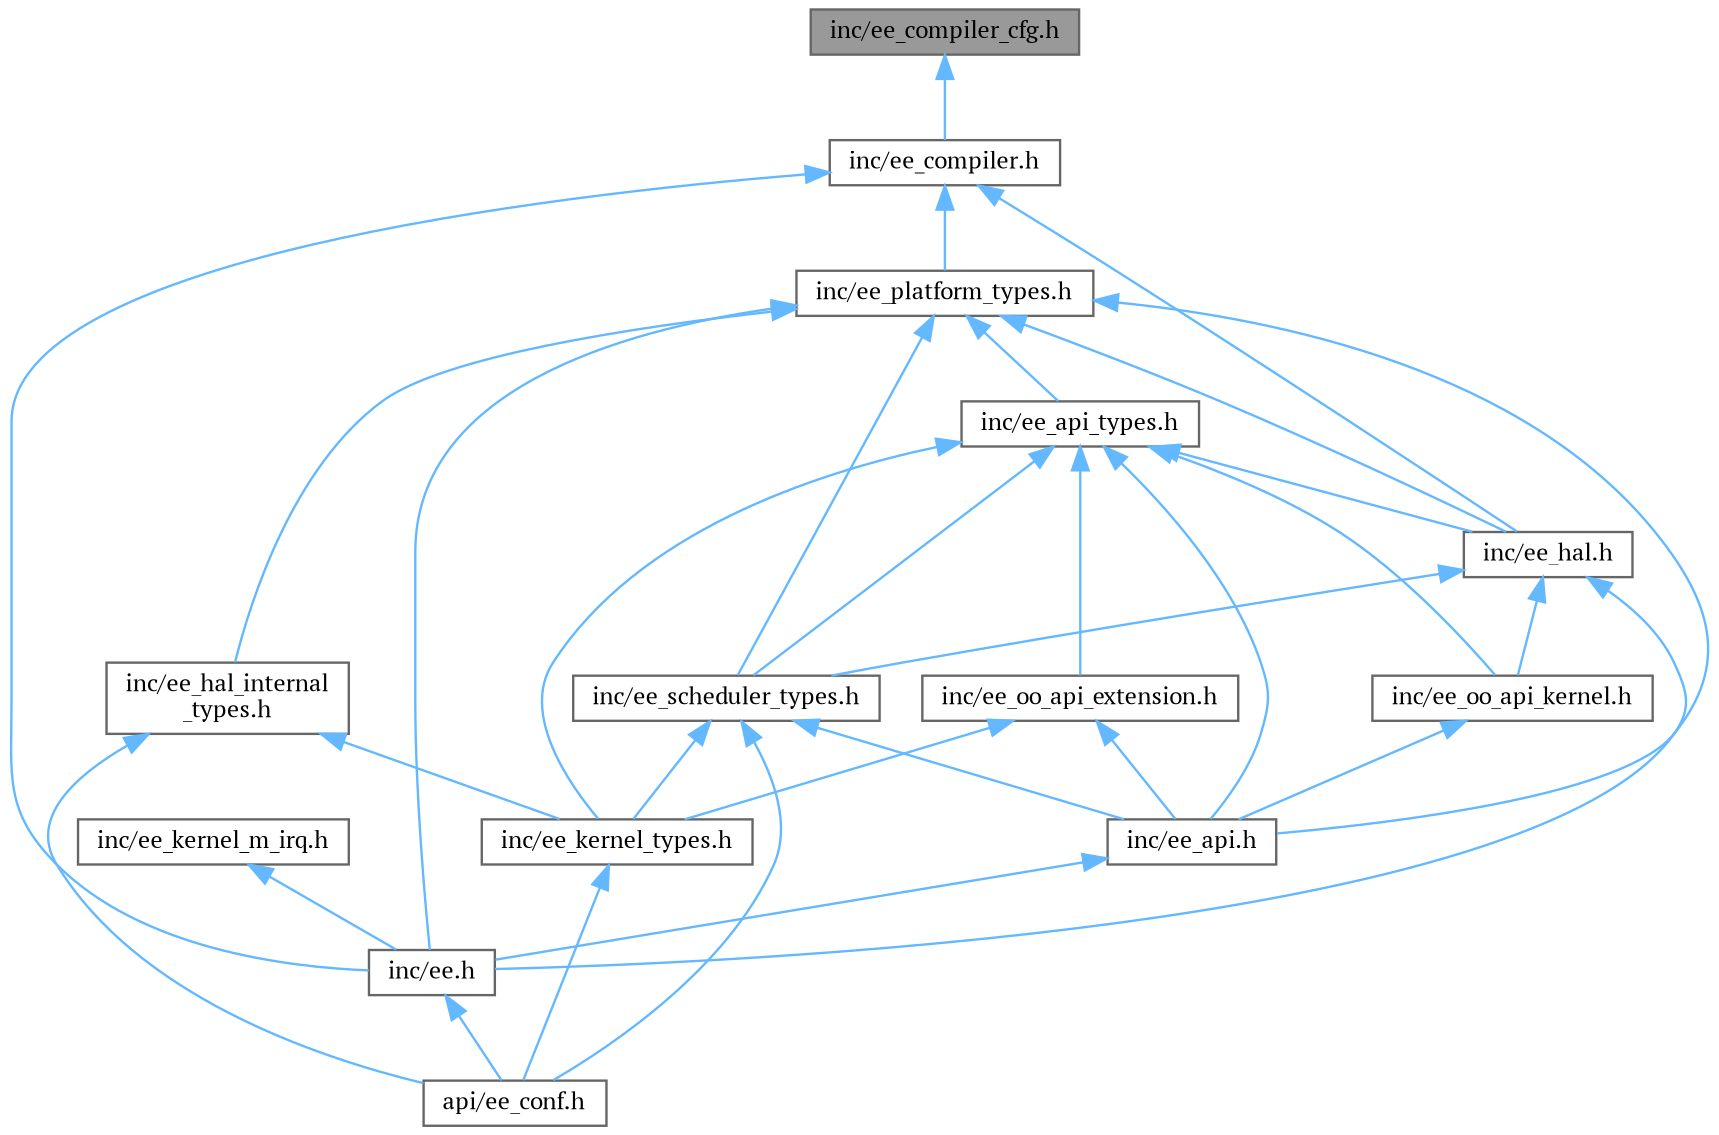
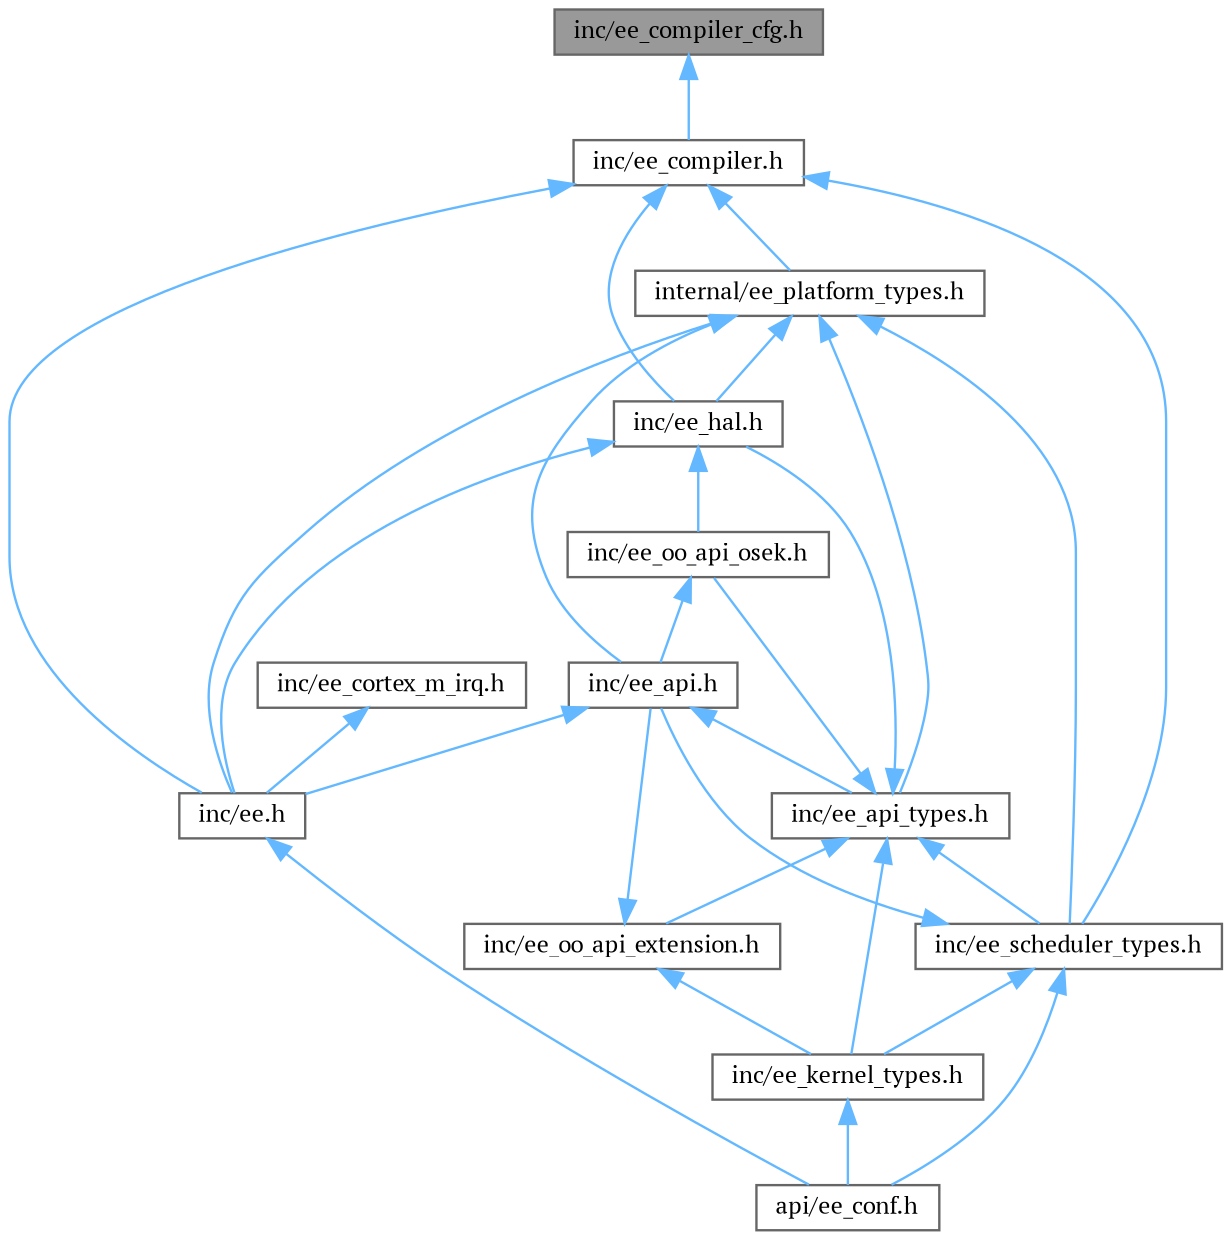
node "inc/ee_platform_types.h": label "inc/ee_platform_types.h" -> "internal/ee_platform_types.h"
edge "inc/ee_scheduler_types.h" -> "inc/ee_hal.h": now "inc/ee_scheduler_types.h" -> "inc/ee_compiler.h"
edge "inc/ee_api.h" -> "inc/ee_api_types.h": reversed
node "inc/ee_hal_internal _types.h": removed
node "inc/ee_oo_api_kernel.h": label "inc/ee_oo_api_kernel.h" -> "inc/ee_oo_api_osek.h"
node "inc/ee_kernel_m_irq.h": label "inc/ee_kernel_m_irq.h" -> "inc/ee_cortex_m_irq.h"
